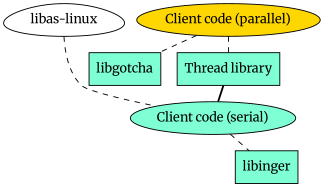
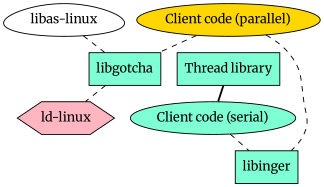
edge "Client code (parallel)" -- "Thread library": now "Client code (parallel)" -- "libinger"
edge "libas-linux" -- "Client code (serial)": now "libas-linux" -- "libgotcha"
node "ld-linux": added
